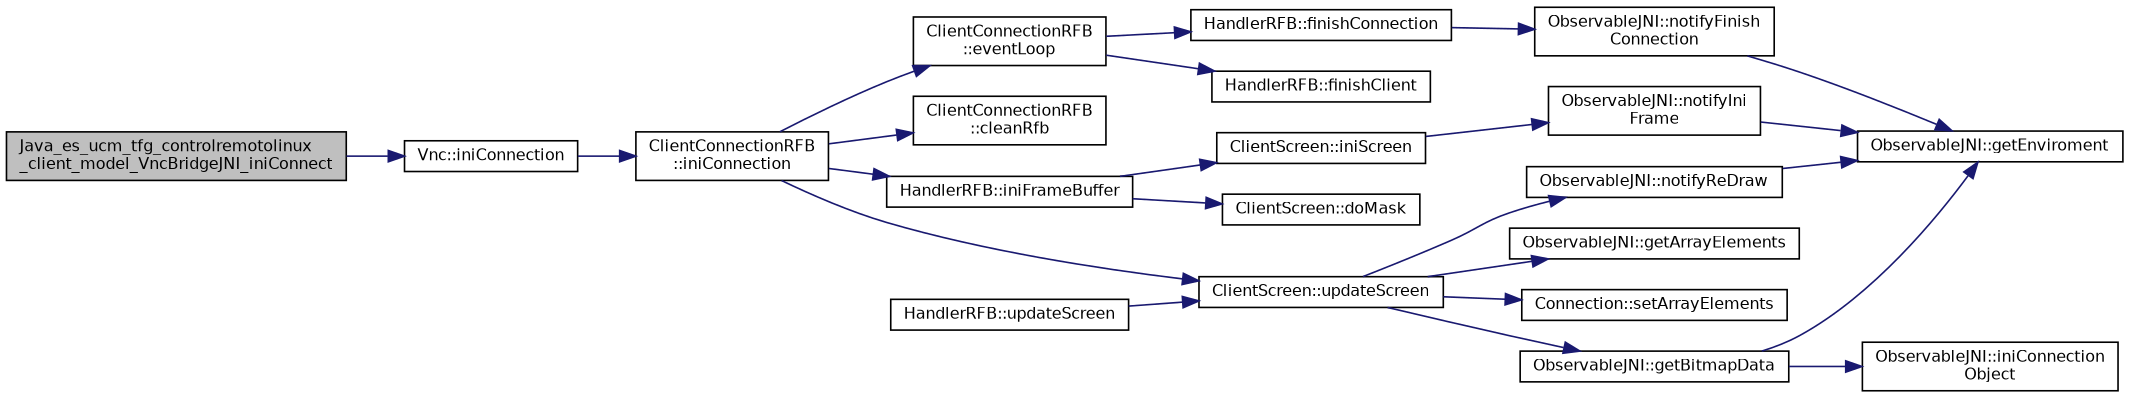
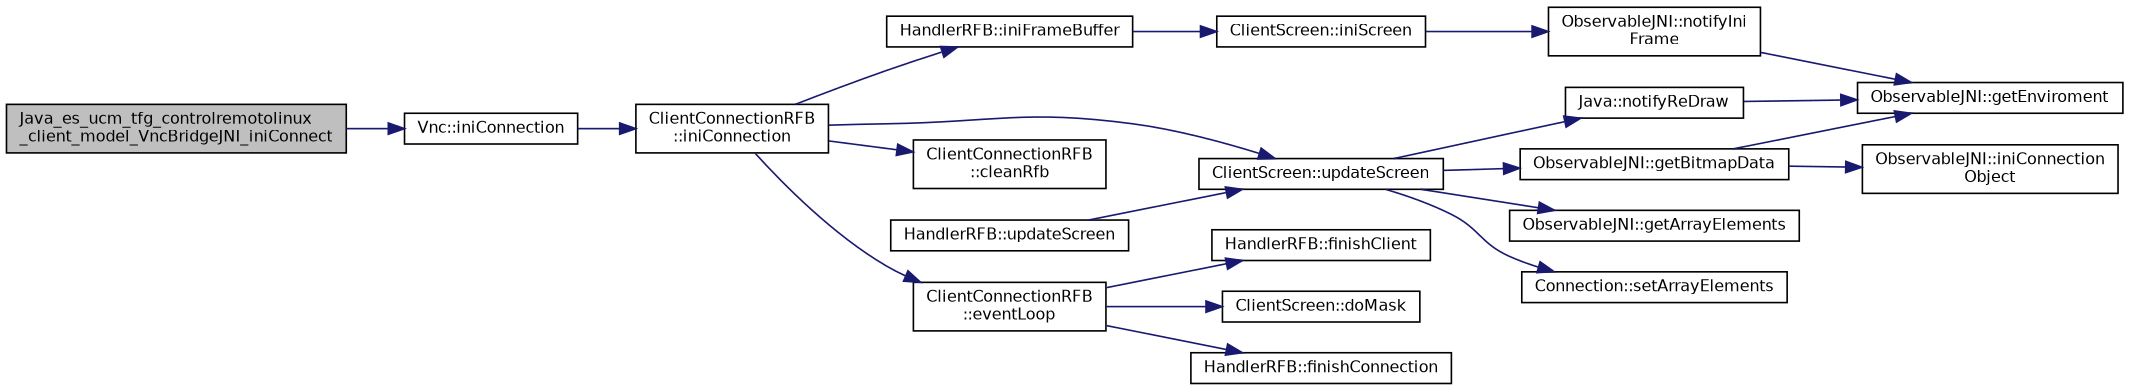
node "ObservableJNI::notifyFinish Connection": removed
node "ObservableJNI::notifyReDraw": label "ObservableJNI::notifyReDraw" -> "Java::notifyReDraw"
edge "HandlerRFB::iniFrameBuffer" -> "ClientScreen::doMask": now "ClientConnectionRFB ::eventLoop" -> "ClientScreen::doMask"
